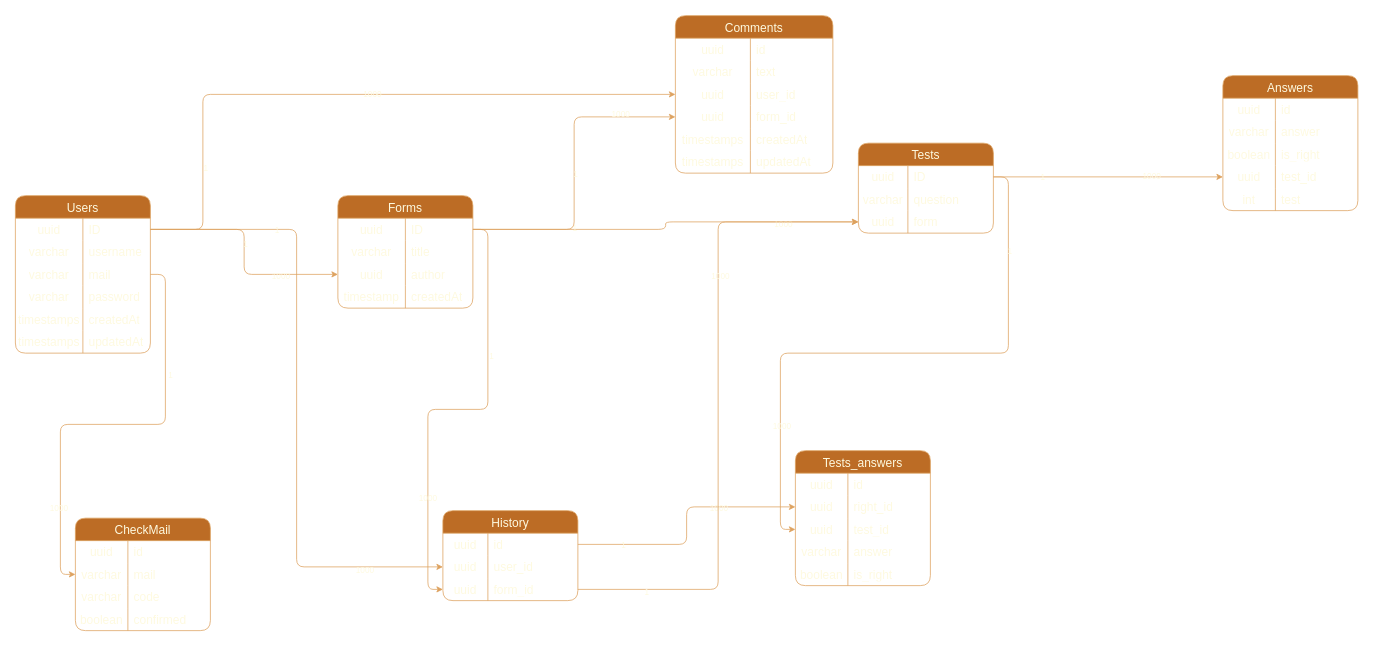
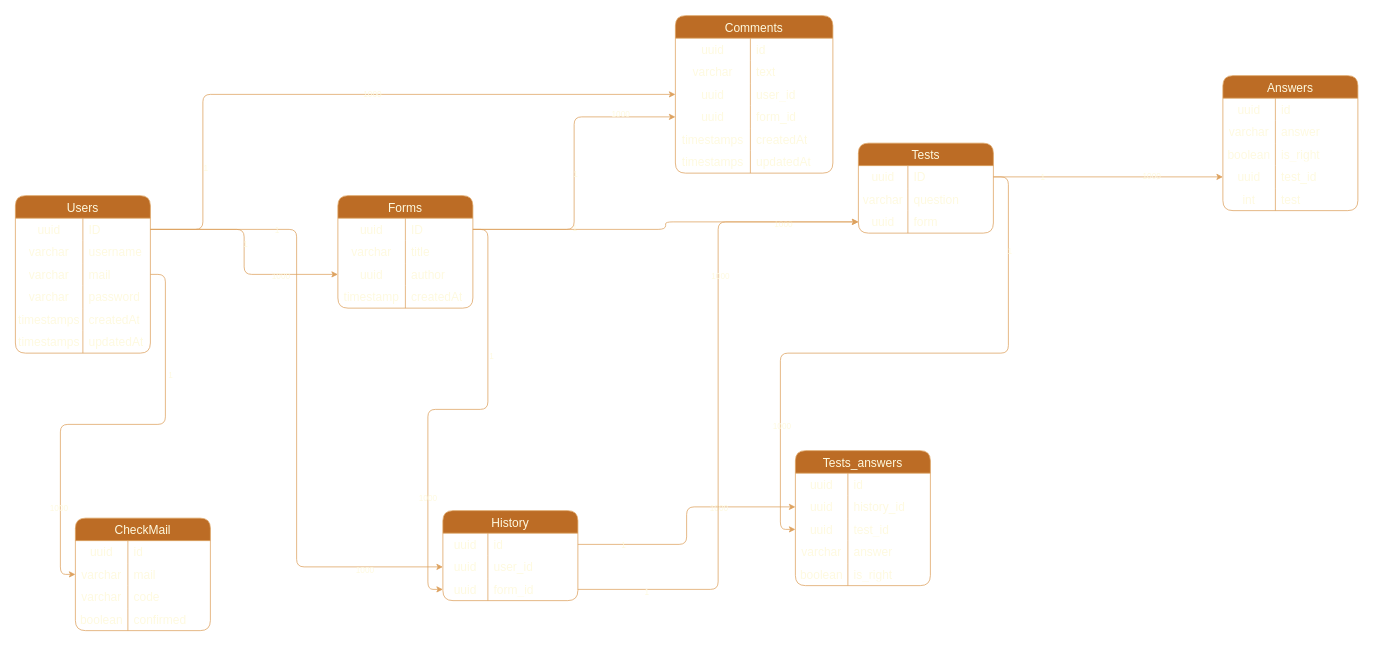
node "right_id": label "right_id" -> "history_id"
